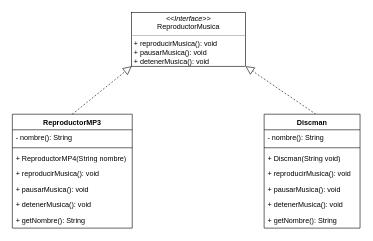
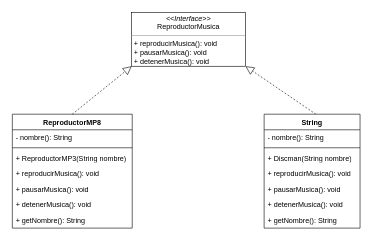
node "ReproductorMP3": label "ReproductorMP3" -> "ReproductorMP8"
node "Discman": label "Discman" -> "String"
node "+ Discman(String void)": label "+ Discman(String void)" -> "+ Discman(String nombre)"
node "+ ReproductorMP4(String nombre)": label "+ ReproductorMP4(String nombre)" -> "+ ReproductorMP3(String nombre)"
